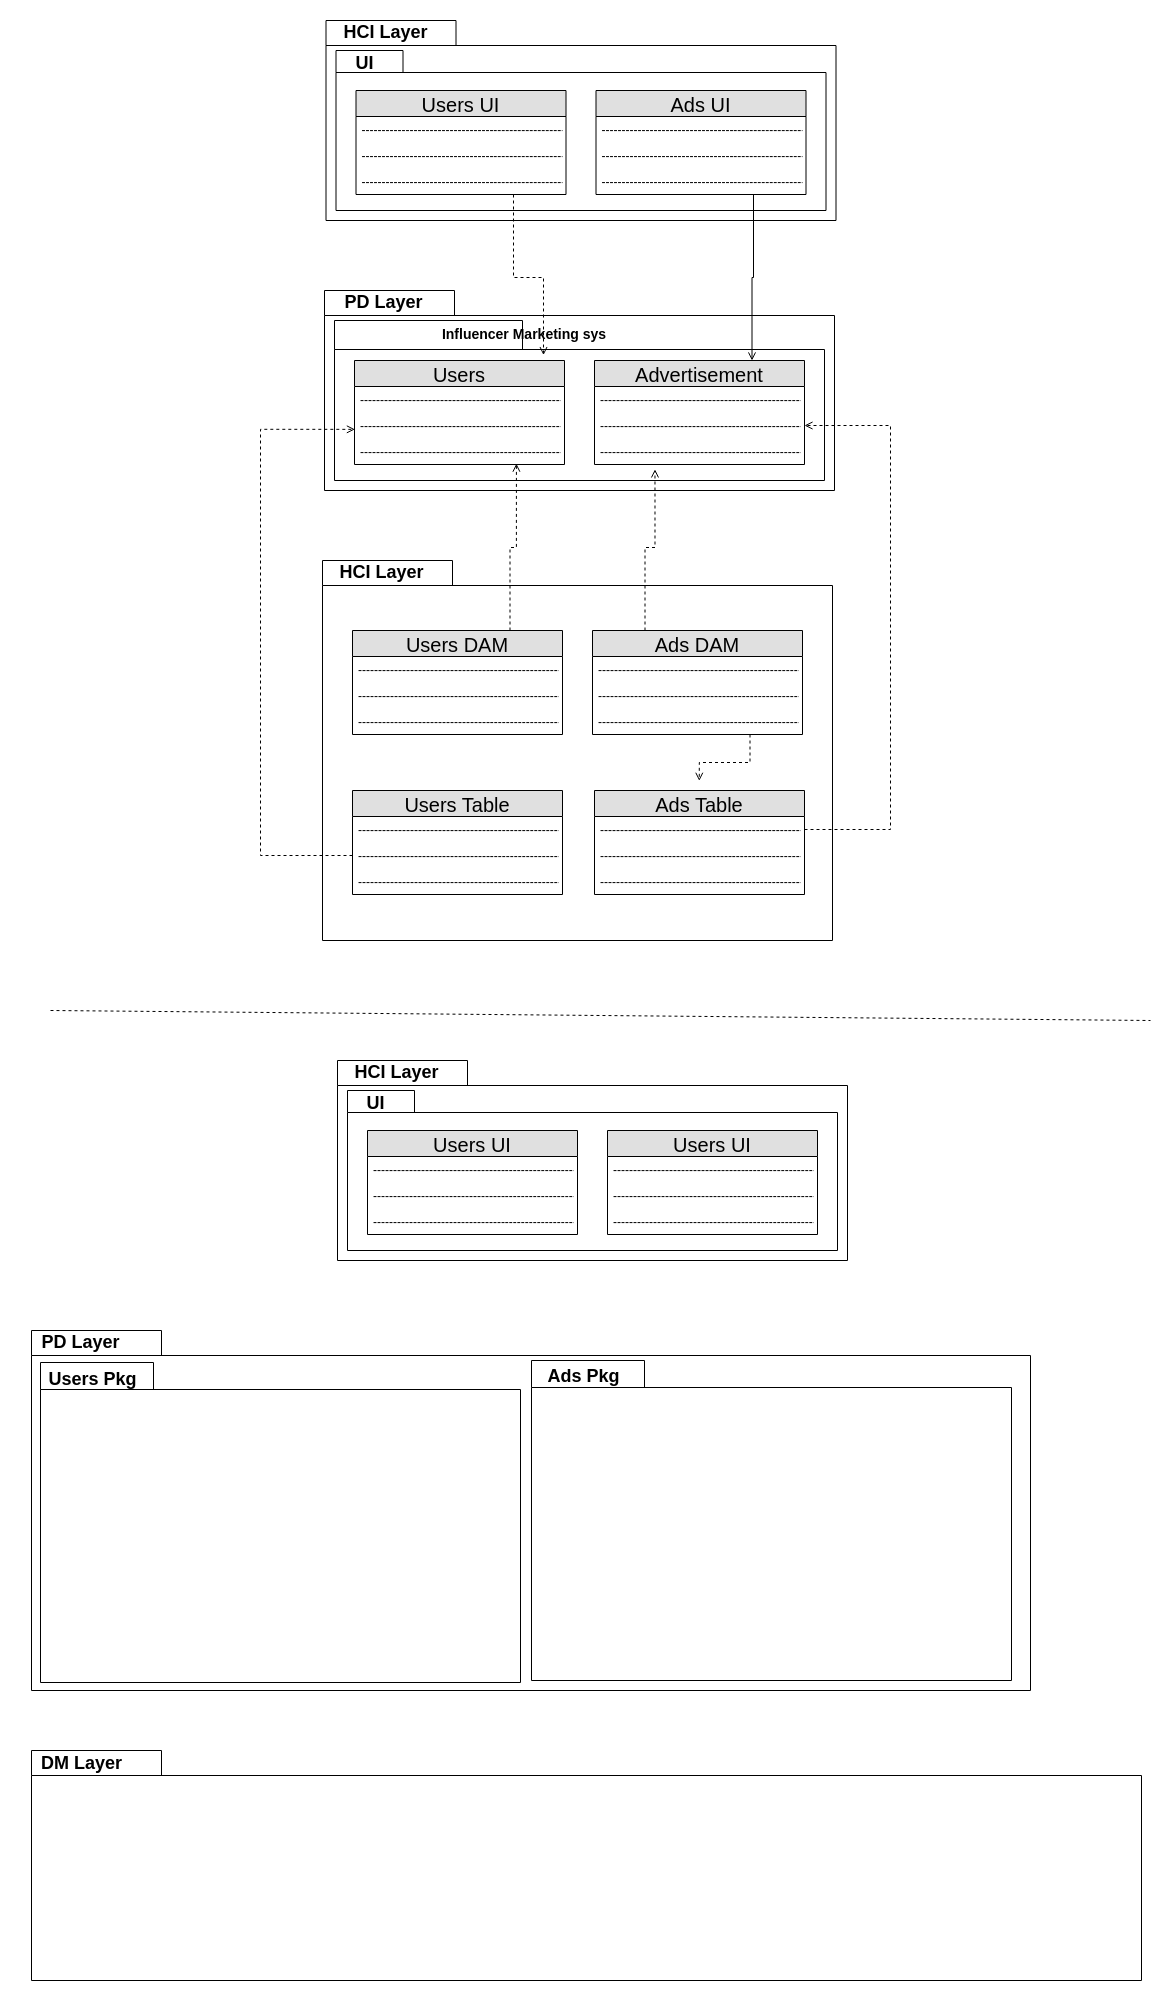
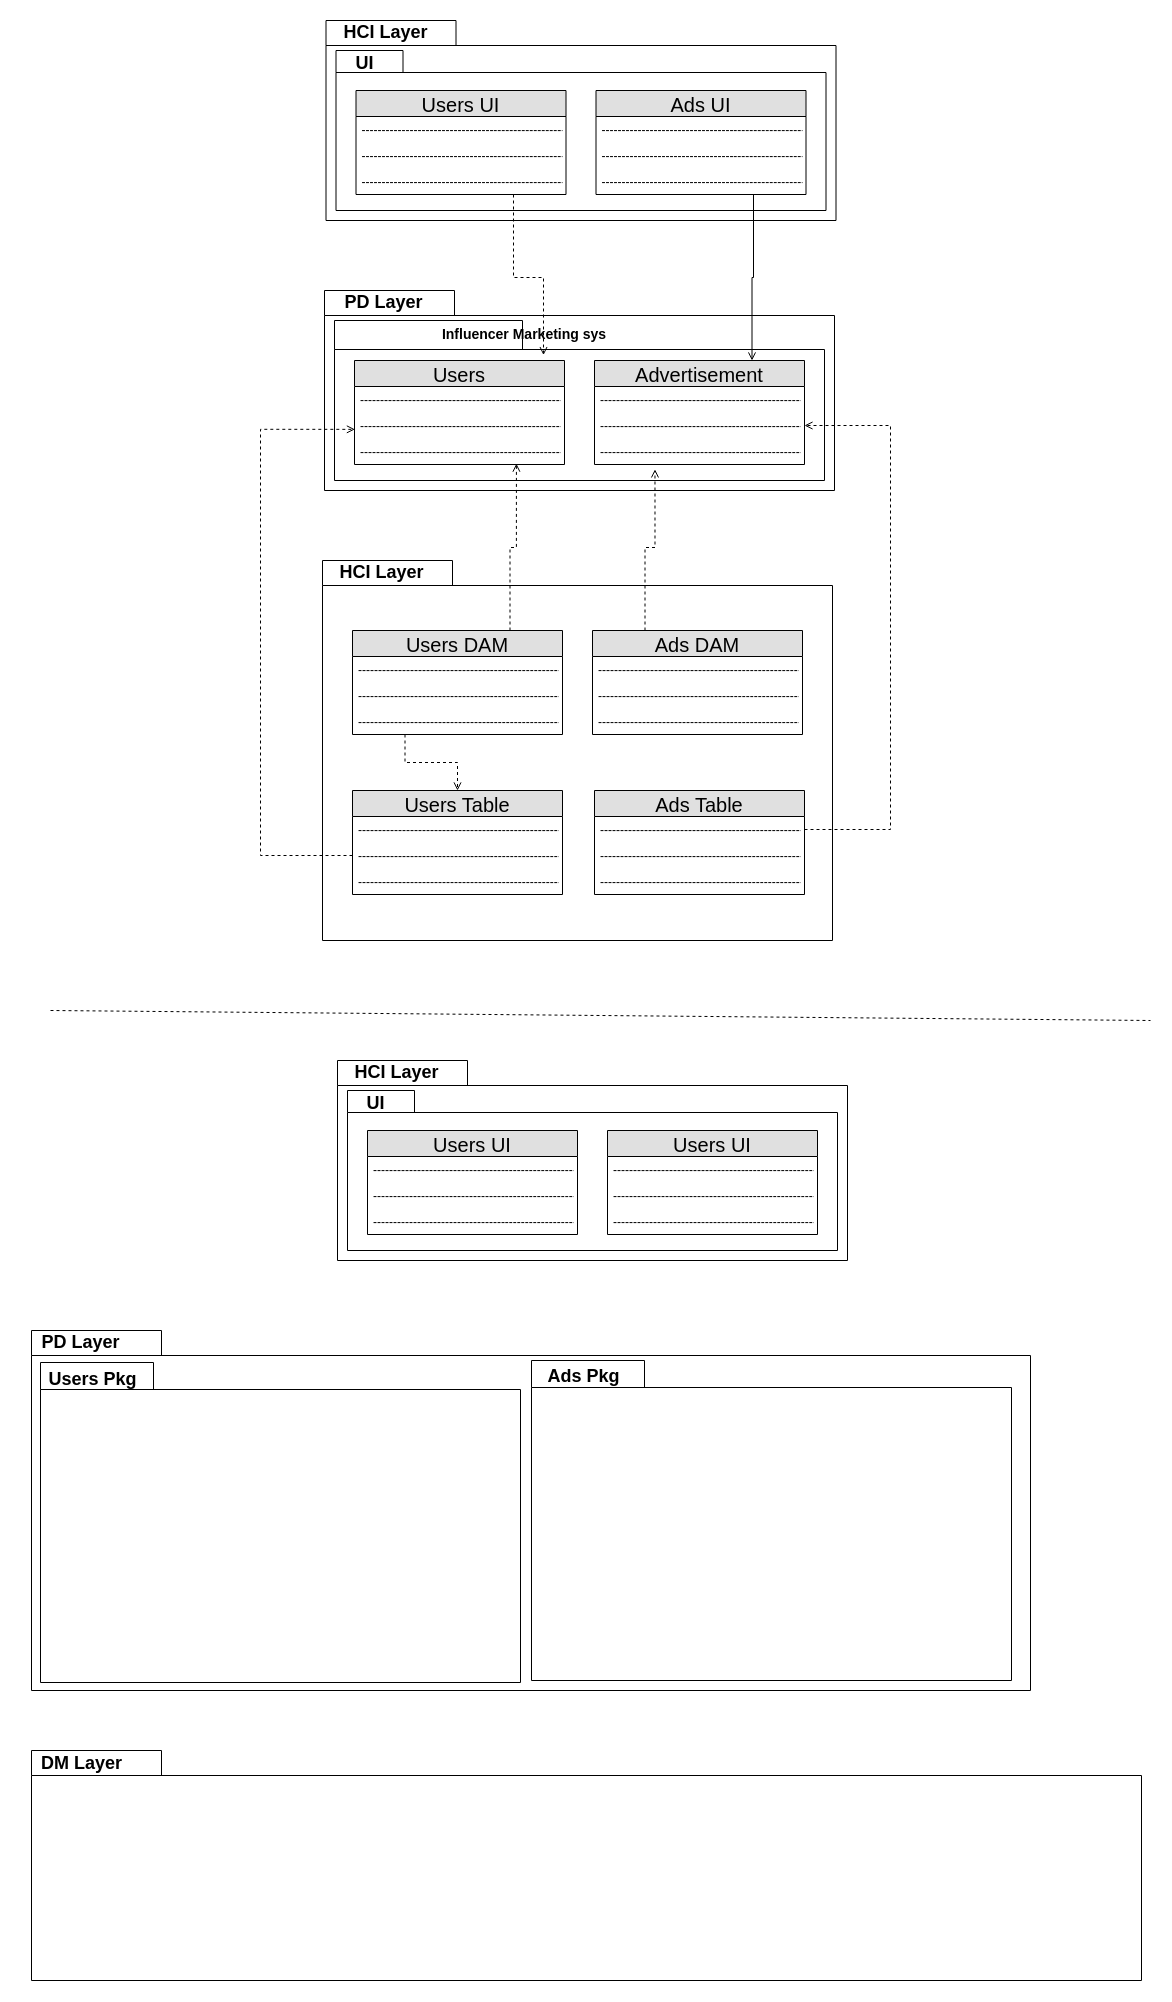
edge "Users DAM" -> "Users Table": added
edge "Ads DAM" -> "Ads Table": removed
